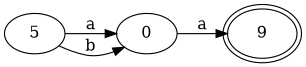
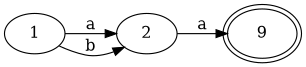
node "5": label "5" -> "1"
node "0": label "0" -> "2"
